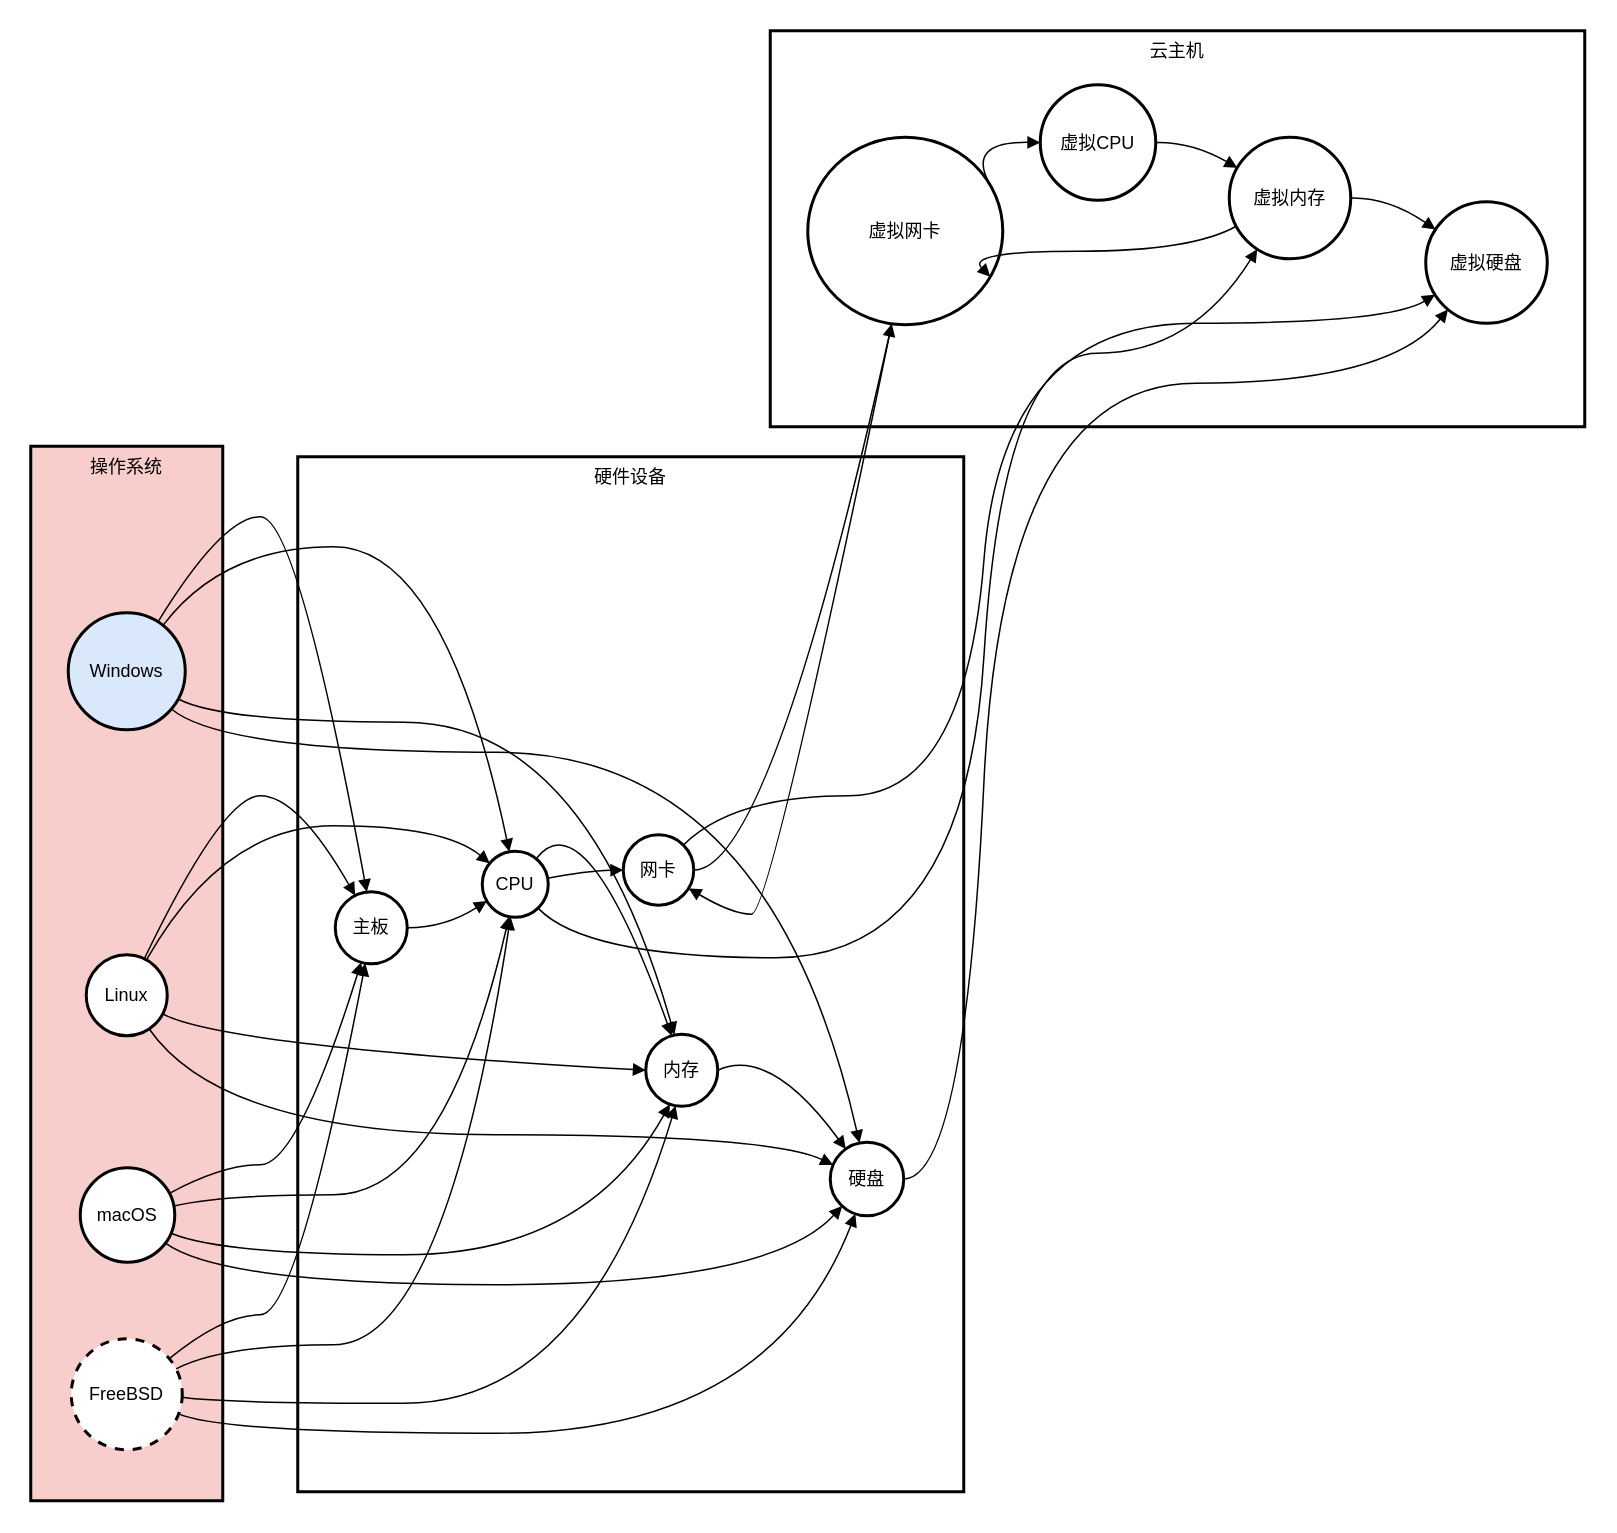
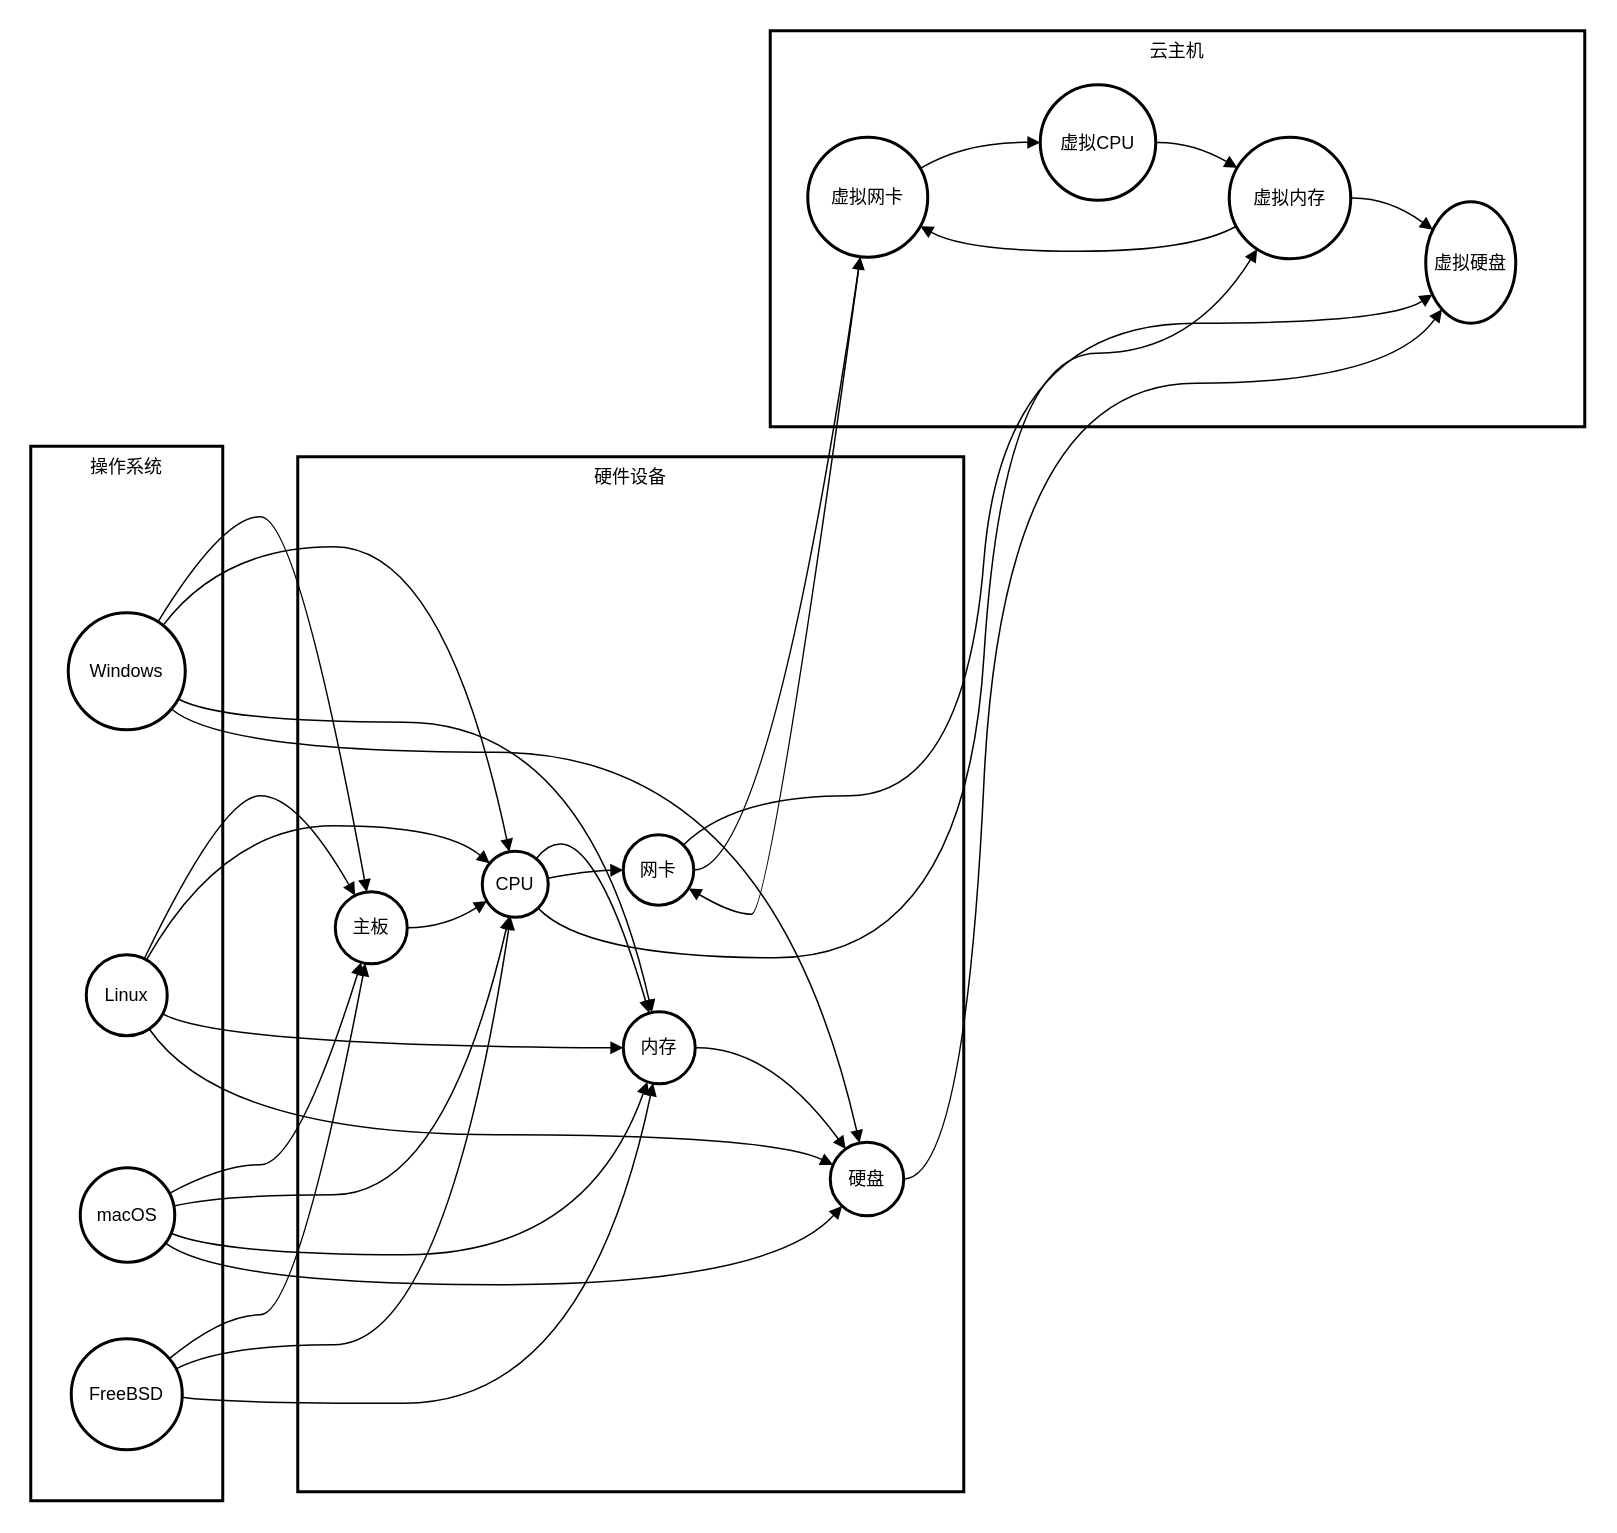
node "虚拟网卡": size 195x188 -> 120x120
node "虚拟硬盘": size 122x122 -> 90x122
node "操作系统": fillcolor #f8cecc -> #ffffff
node "Windows": fillcolor #dae8fc -> #ffffff
node "内存": moved (682, 1070) -> (659, 1048)
node "FreeBSD": style dashed -> solid
edge "FreeBSD" -> "硬盘": removed
